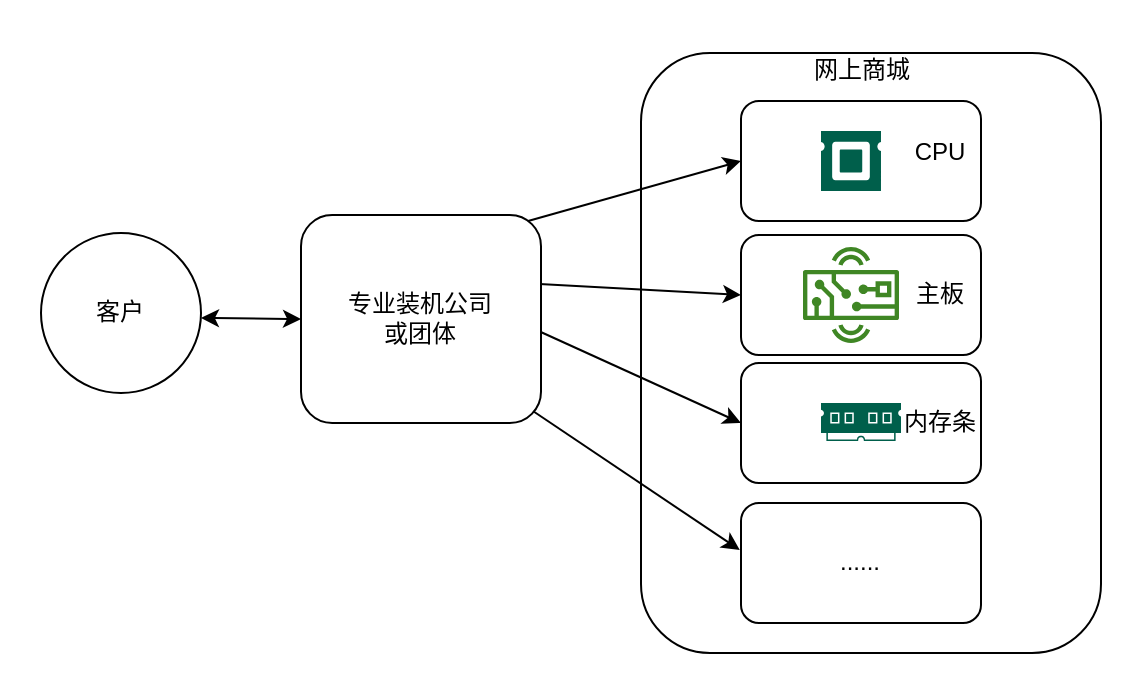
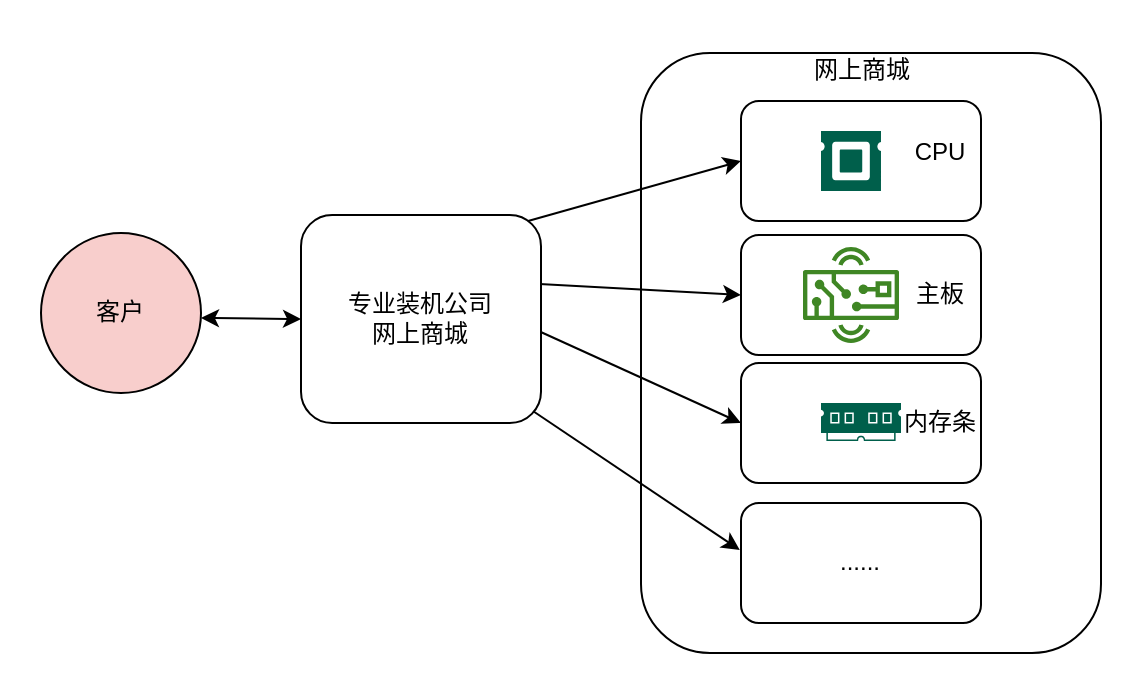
node "客户": fillcolor #ffffff -> #f8cecc
node "专业装机公司 或团体": label "专业装机公司 或团体" -> "专业装机公司 网上商城"
